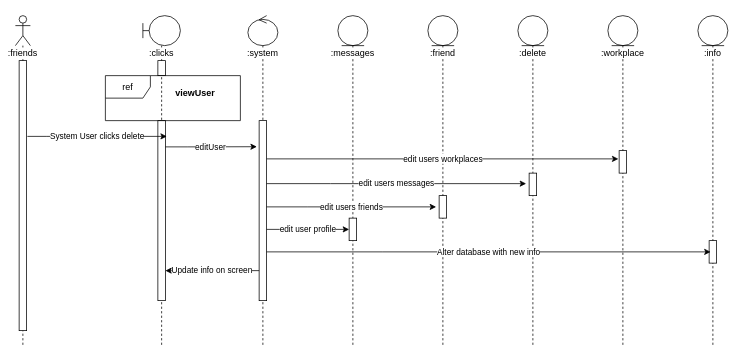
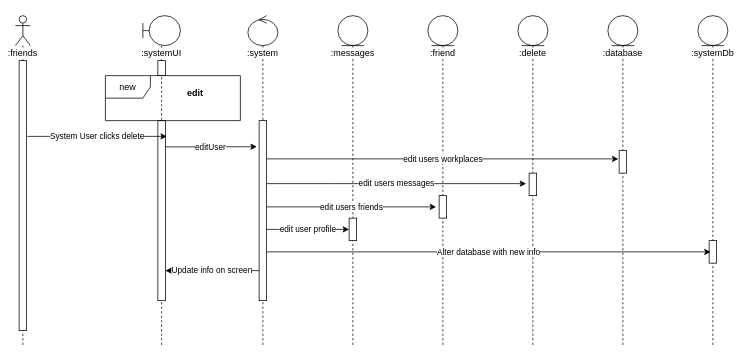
node ":clicks": label ":clicks" -> ":systemUI"
node ":info": label ":info" -> ":systemDb"
node ":workplace": label ":workplace" -> ":database"
node "ref": label "ref" -> "new"
node "viewUser": label "viewUser" -> "edit"
